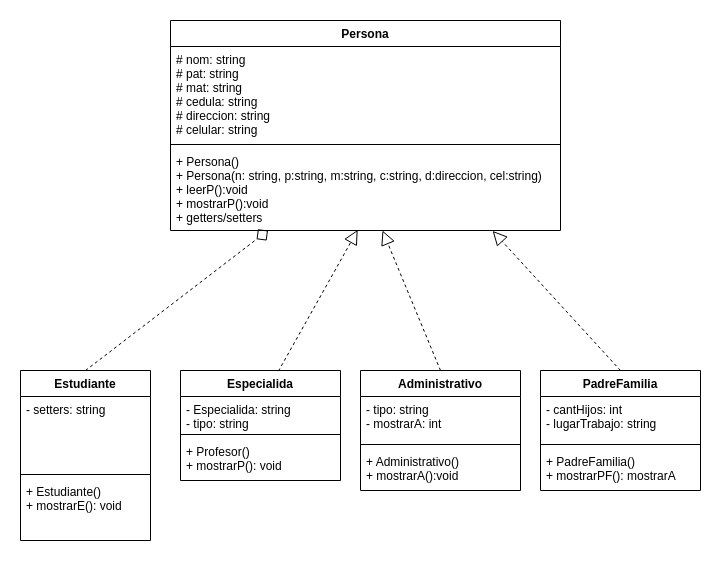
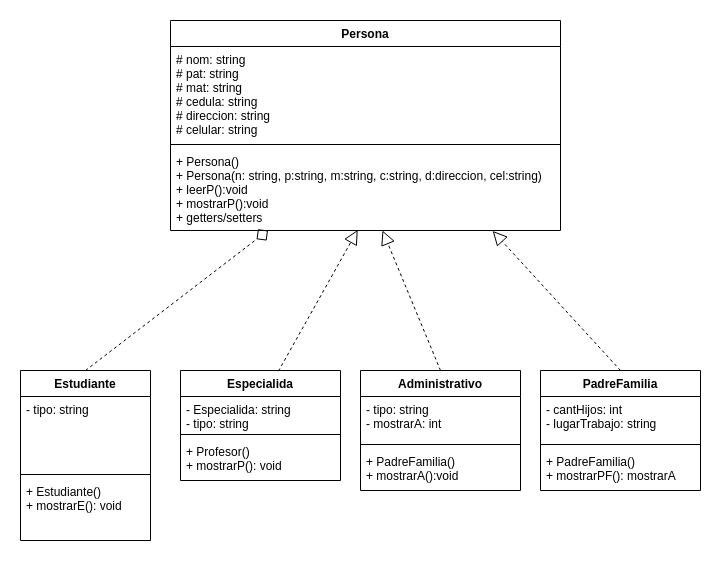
node "- setters: string": label "- setters: string" -> "- tipo: string"
node "+ Administrativo() + mostrarA():void": label "+ Administrativo() + mostrarA():void" -> "+ PadreFamilia() + mostrarA():void"
